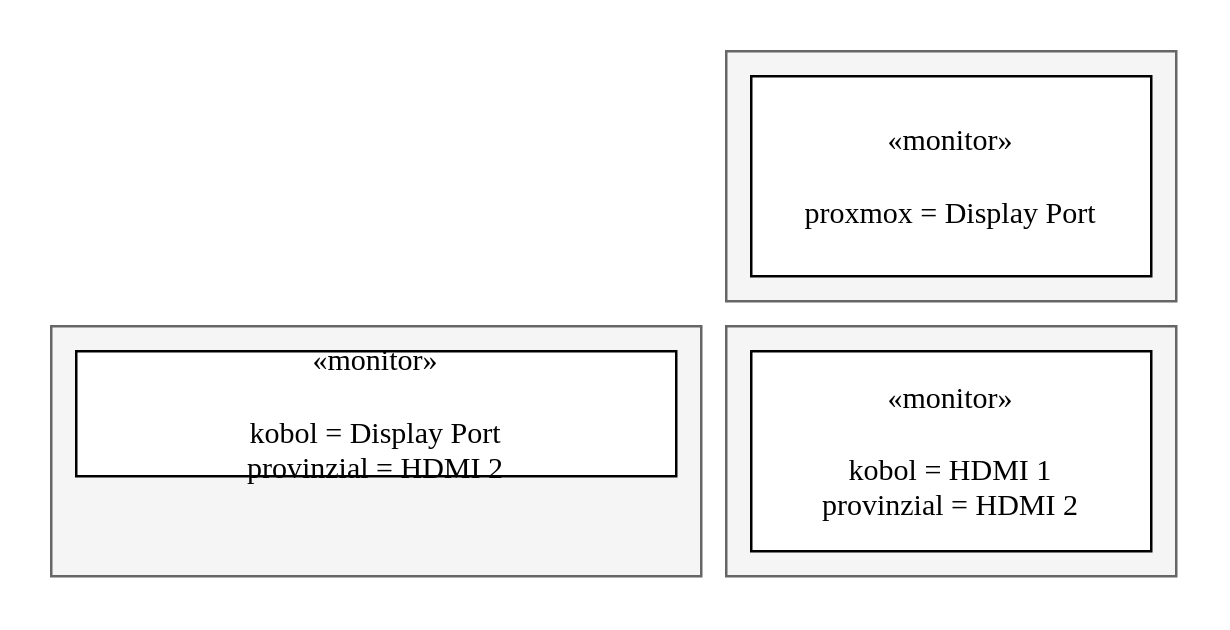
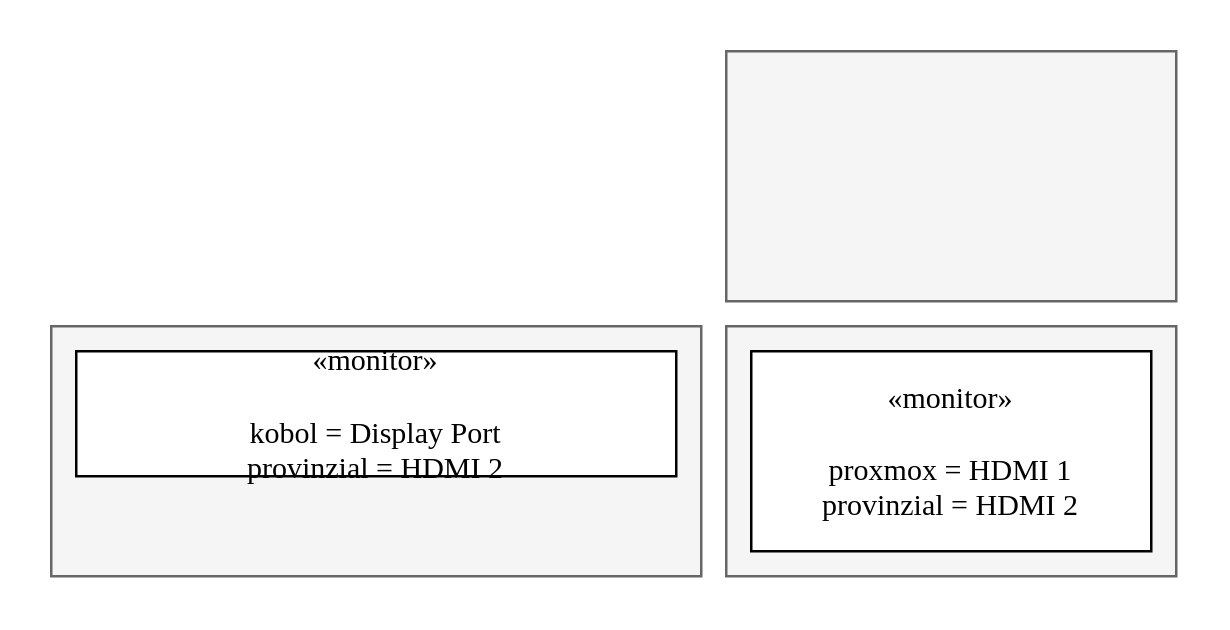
node "«monitor» proxmox = Display Port": removed
node "«monitor» kobol = HDMI 1 provinzial = HDMI 2": label "«monitor» kobol = HDMI 1 provinzial = HDMI 2" -> "«monitor» proxmox = HDMI 1 provinzial = HDMI 2"
